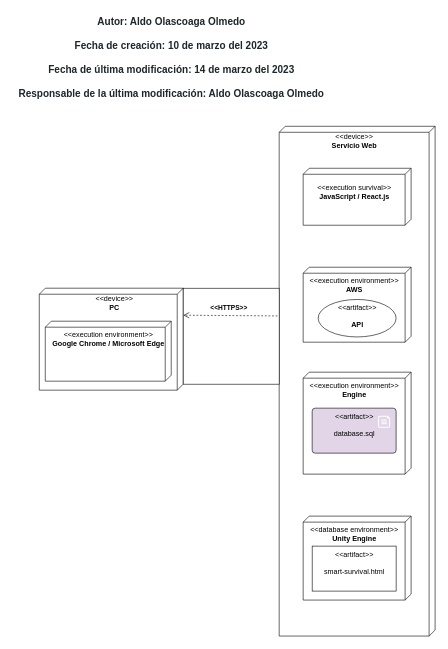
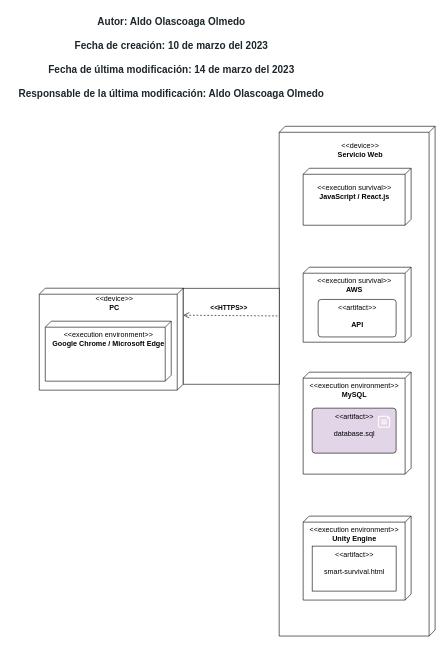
node "<<device>> Servicio Web": moved (354, 141) -> (360, 150)
node "<<execution environment>> AWS": label "<<execution environment>> AWS" -> "<<execution survival>> AWS"
node "<<artifact>> API": shape ellipse -> rounded rectangle
node "<<execution environment>> Engine": label "<<execution environment>> Engine" -> "<<execution environment>> MySQL"
node "<<database environment>> Unity Engine": label "<<database environment>> Unity Engine" -> "<<execution environment>> Unity Engine"
